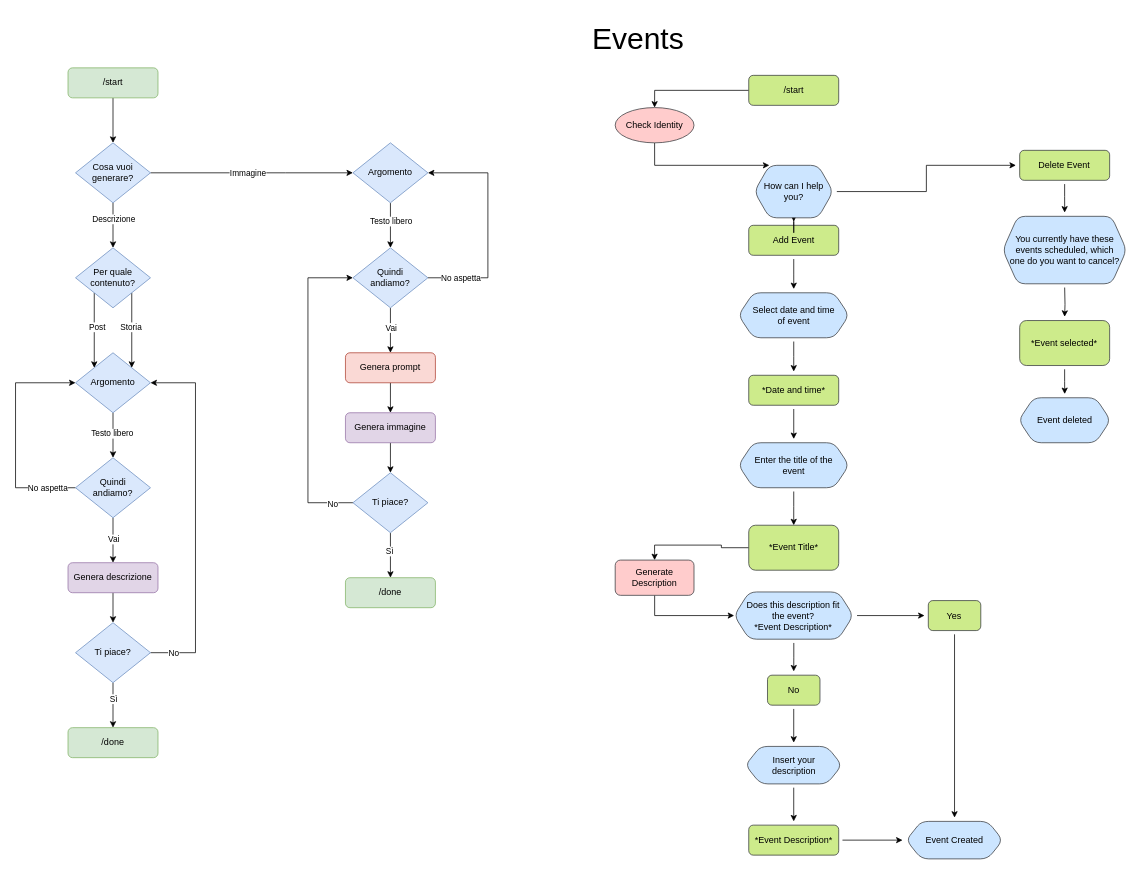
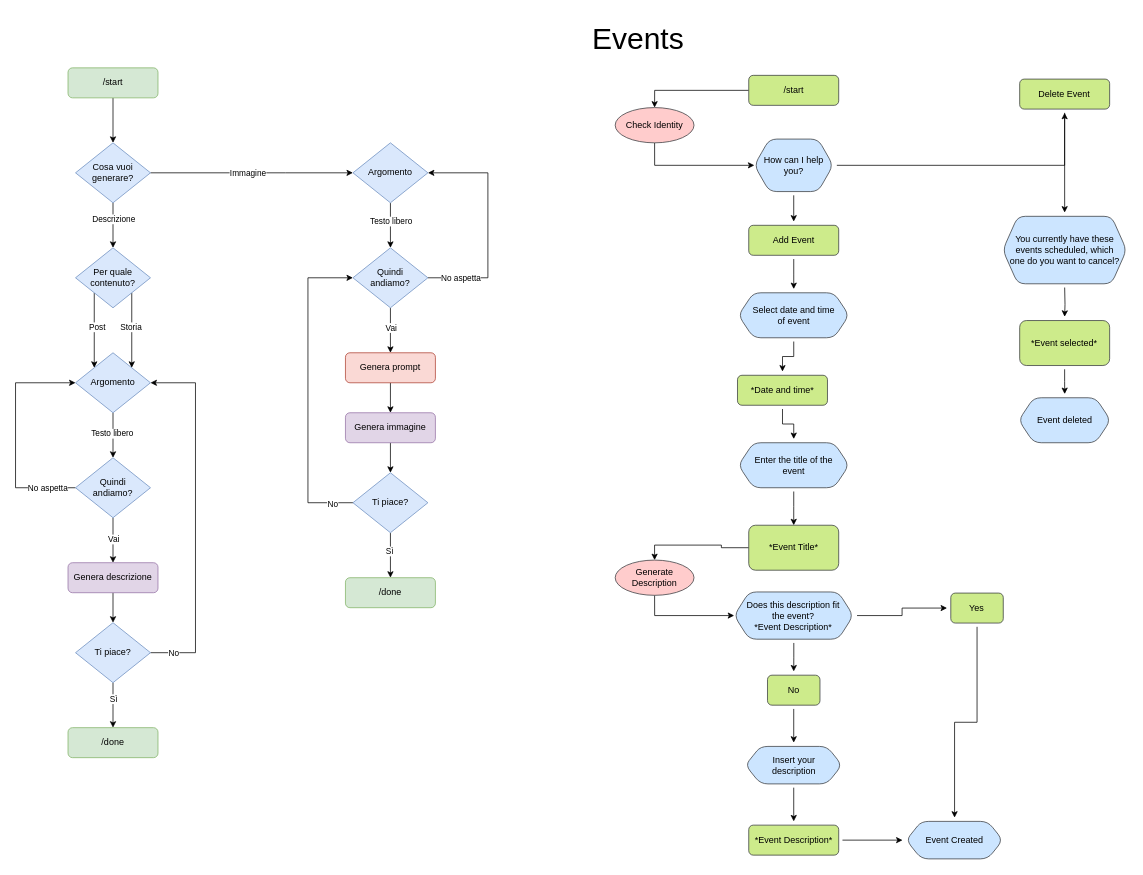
node "Delete Event": moved (1065, 165) -> (1065, 94)
node "How can I help you?": moved (794, 192) -> (794, 165)
node "*Date and time*": moved (794, 390) -> (783, 390)
node "Generate Description": shape rounded rectangle -> ellipse
node "Yes": moved (955, 616) -> (977, 608)
